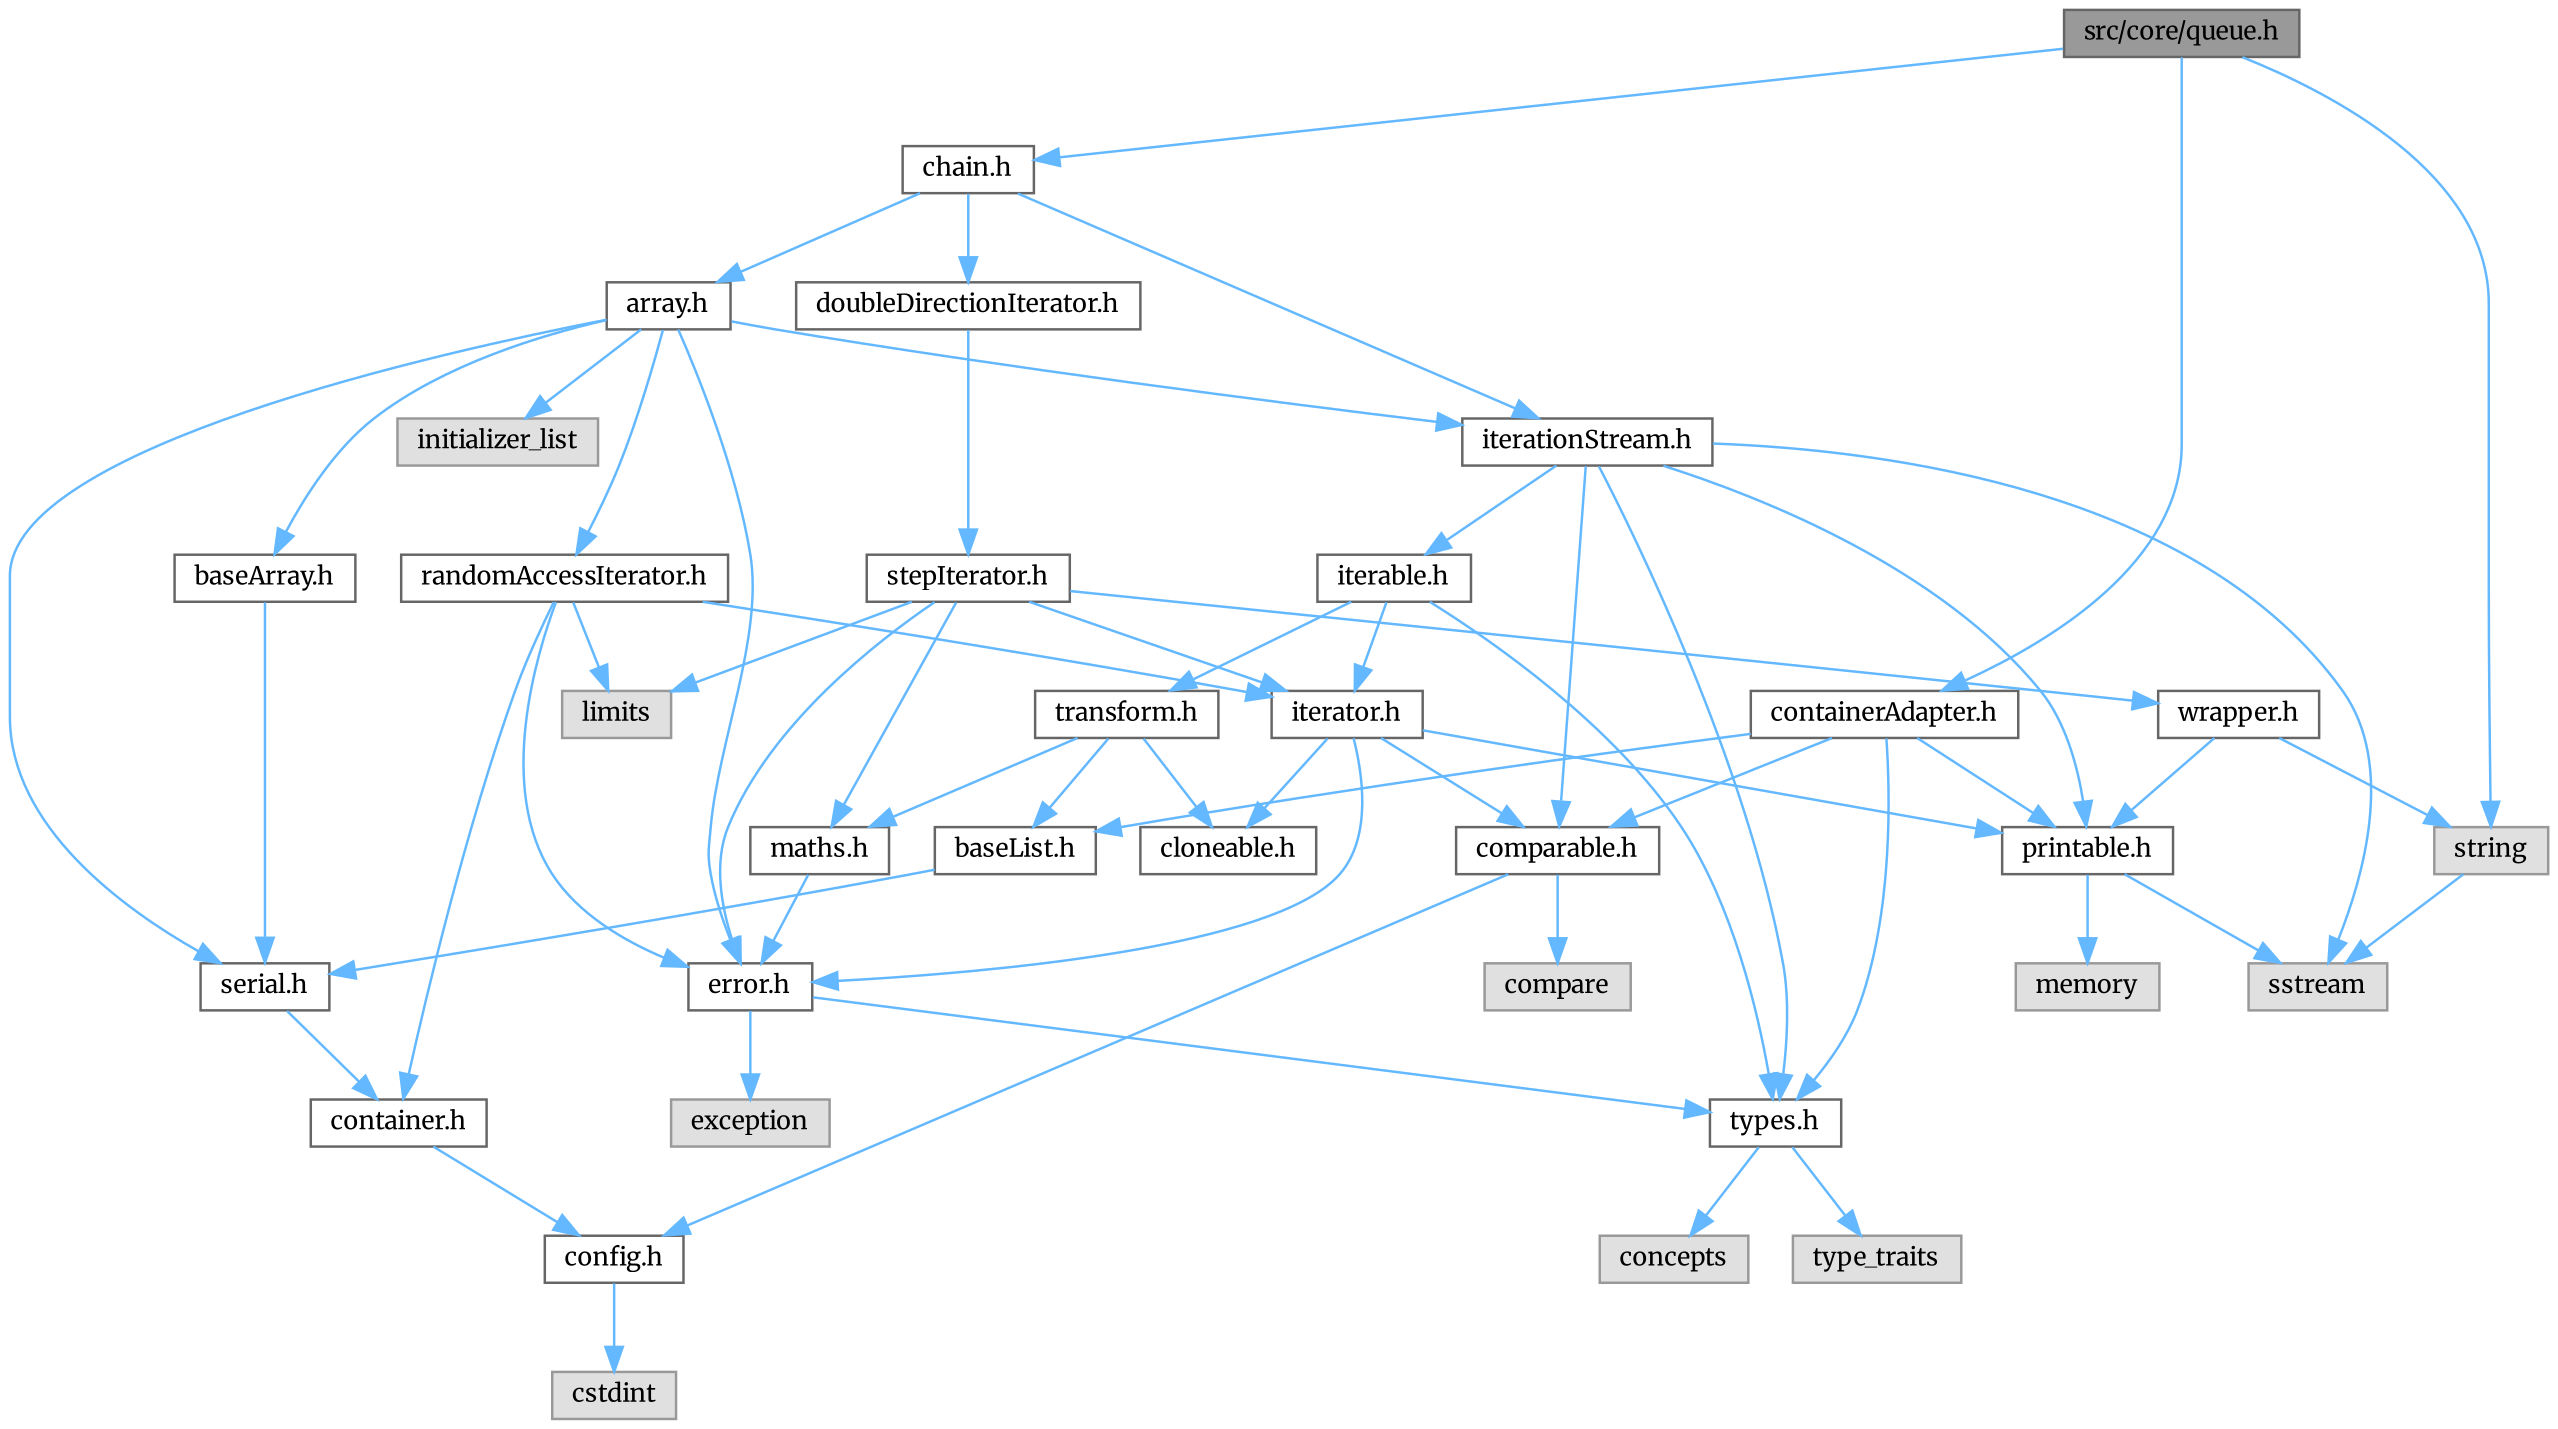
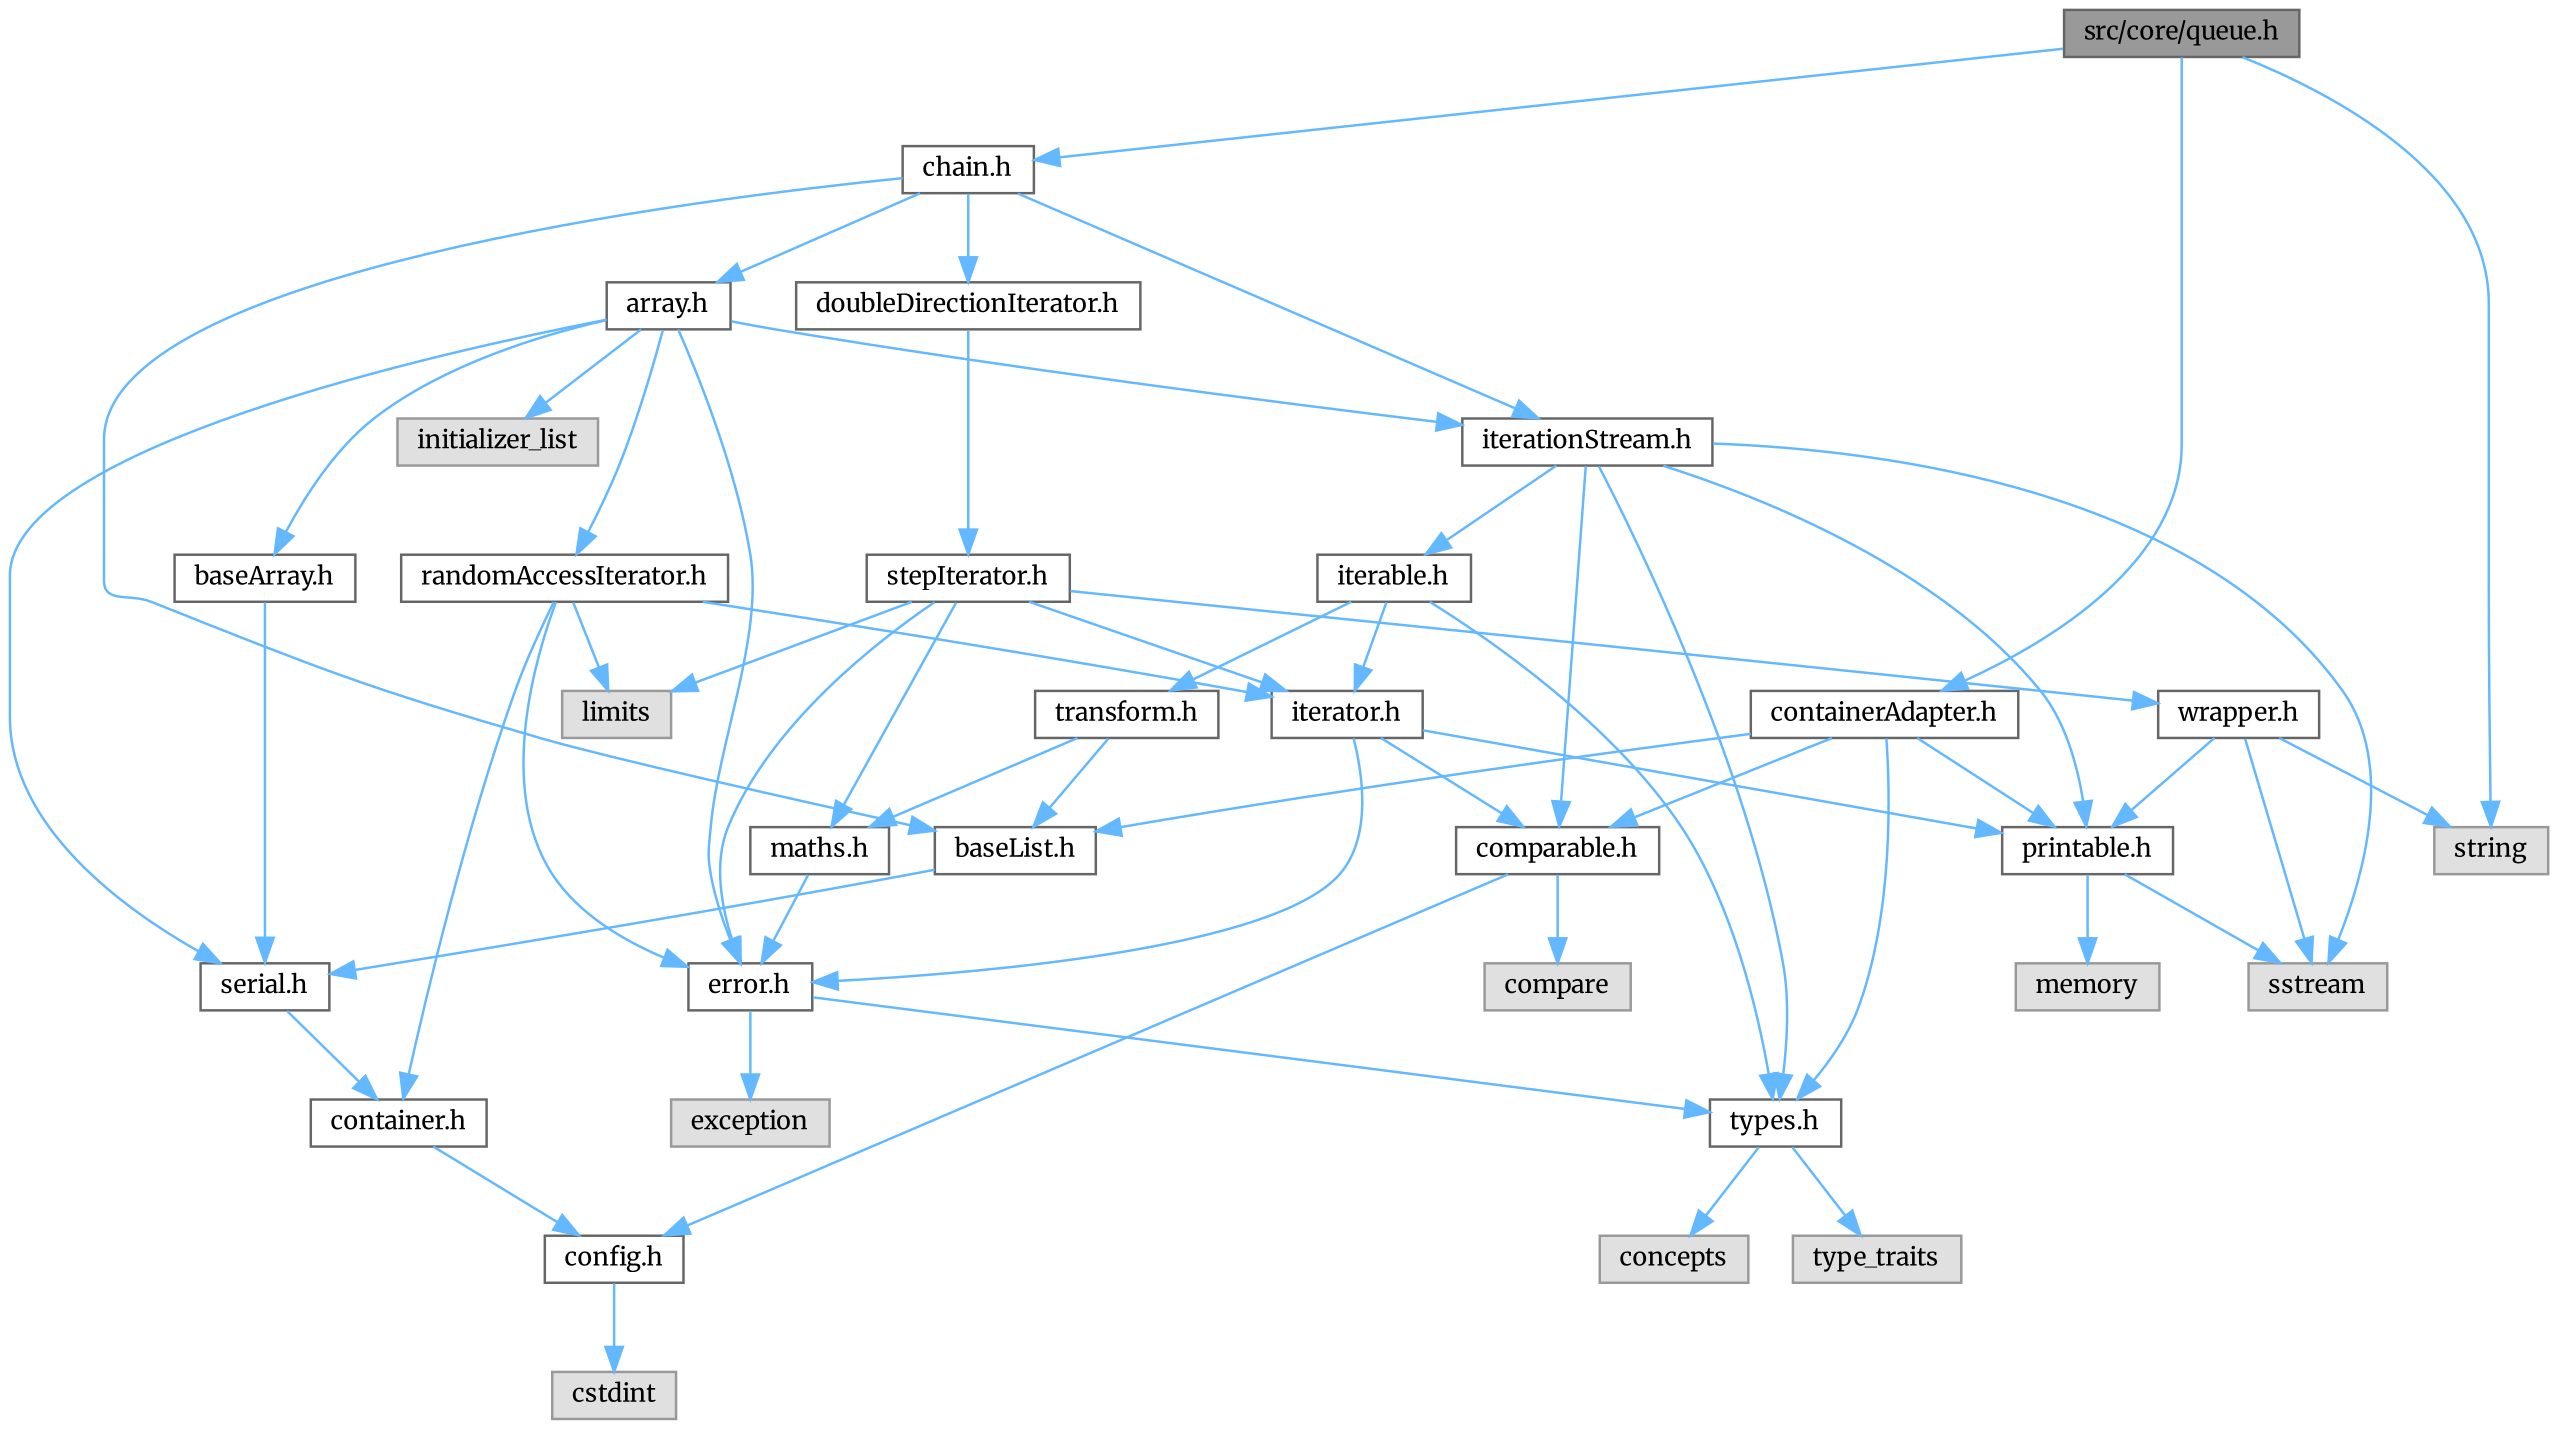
edge "chain.h" -> "baseList.h": added
node "cloneable.h": removed
edge "string" -> "sstream": now "wrapper.h" -> "sstream"
